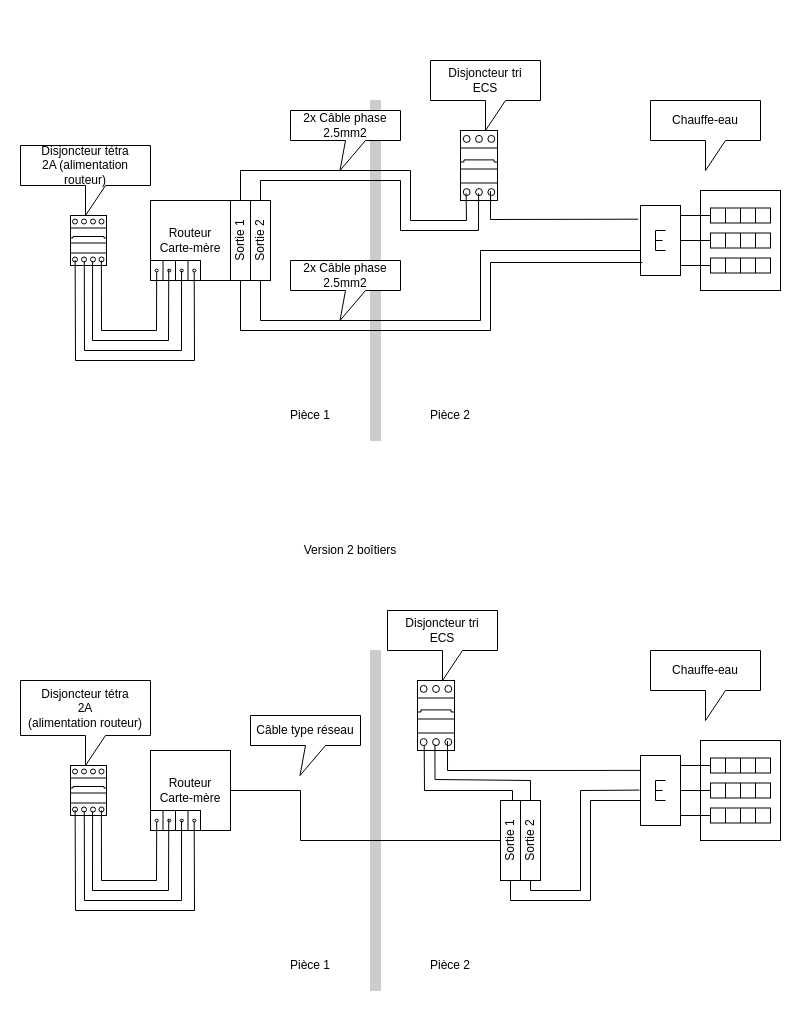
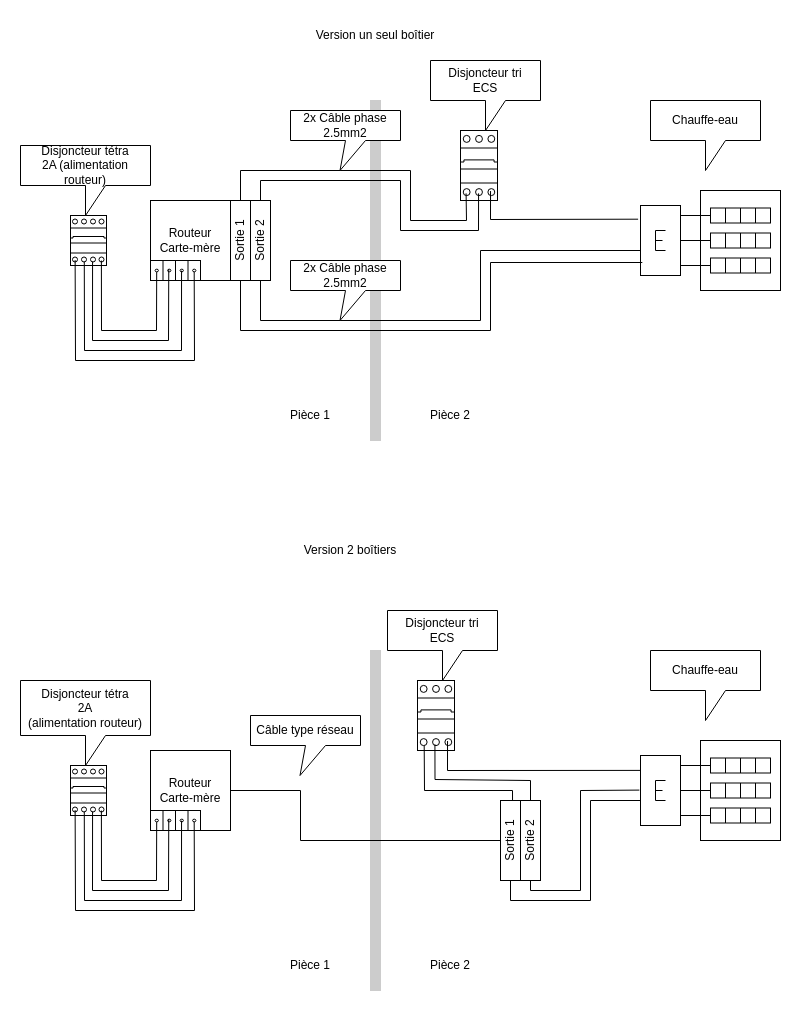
node "Version un seul boîtier": added
